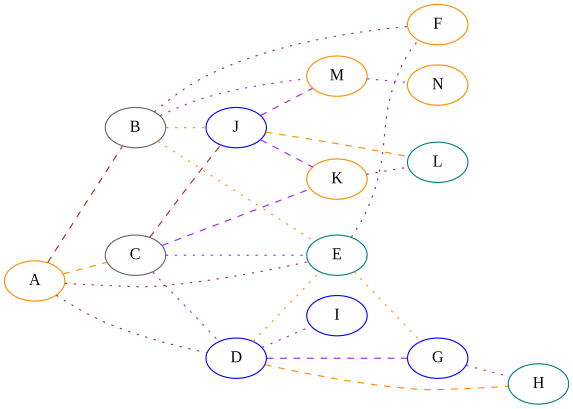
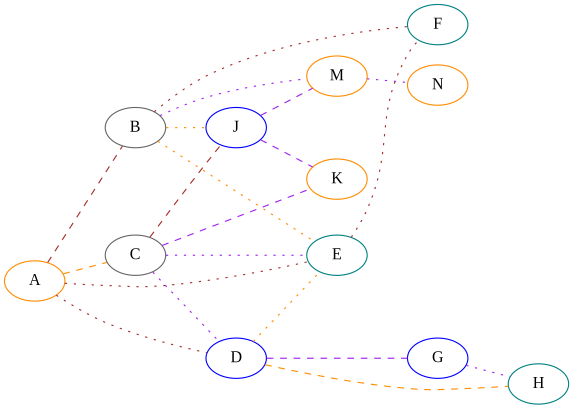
node "F": color darkorange -> teal
node "L": removed
edge "E" -- "G": removed
node "I": removed
